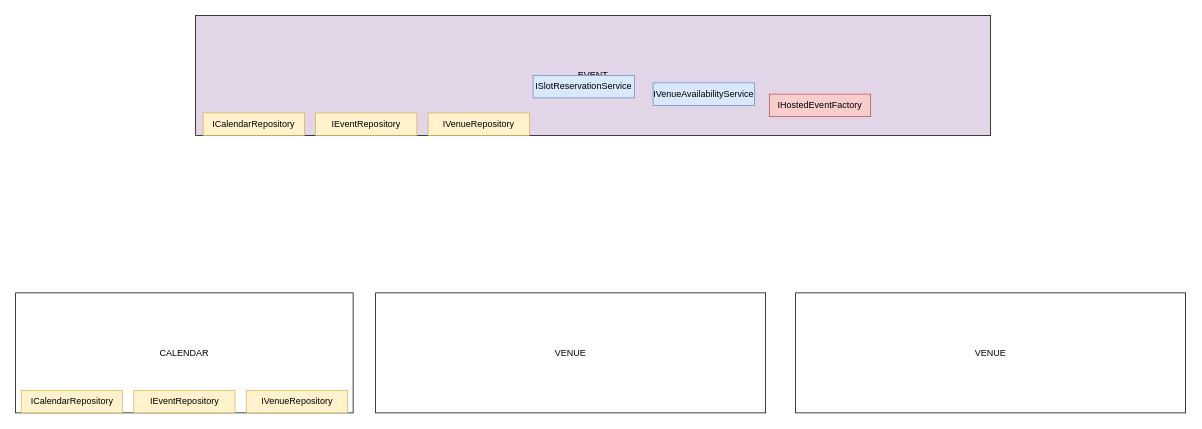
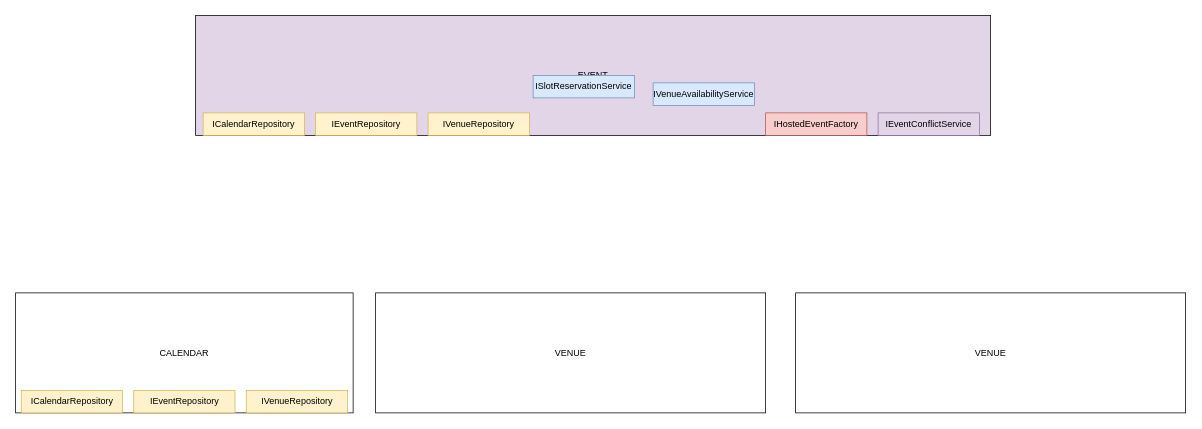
node "IHostedEventFactory": moved (820, 105) -> (816, 124)
node "IEventConflictService": added
